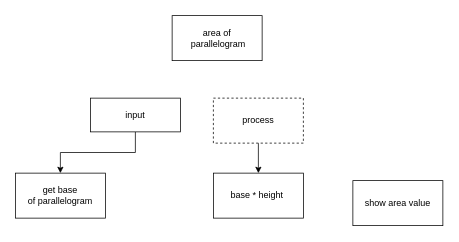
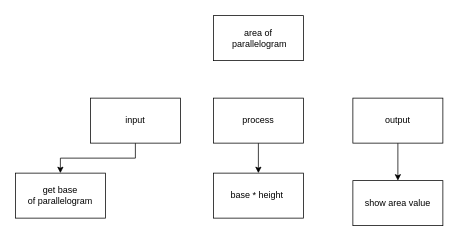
node "area of parallelogram": moved (217, 38) -> (258, 38)
node "input": size 90x34 -> 90x45
node "process": style dashed -> solid
node "output": added
edge "output" -> "show area value": added
